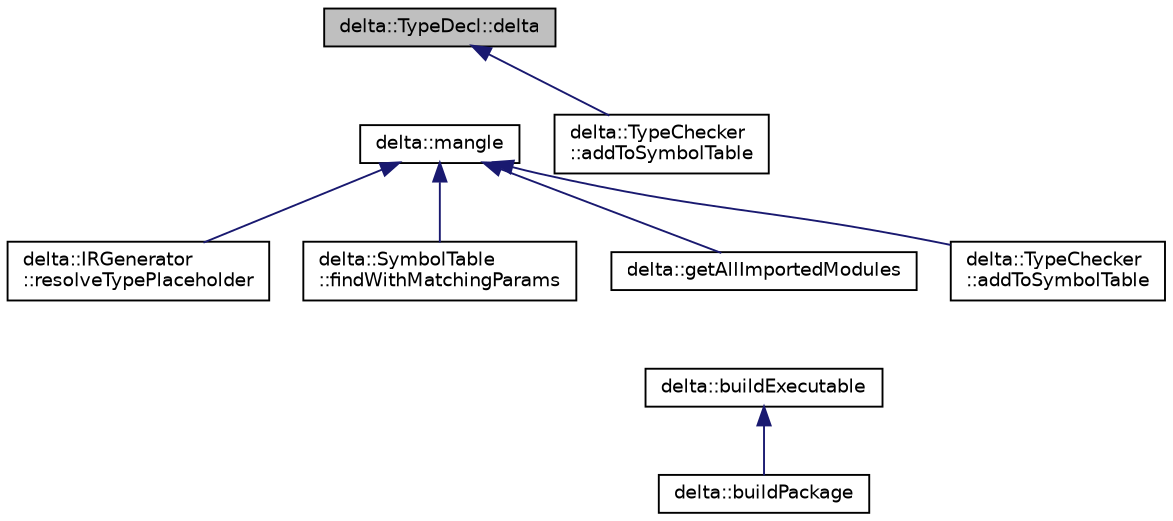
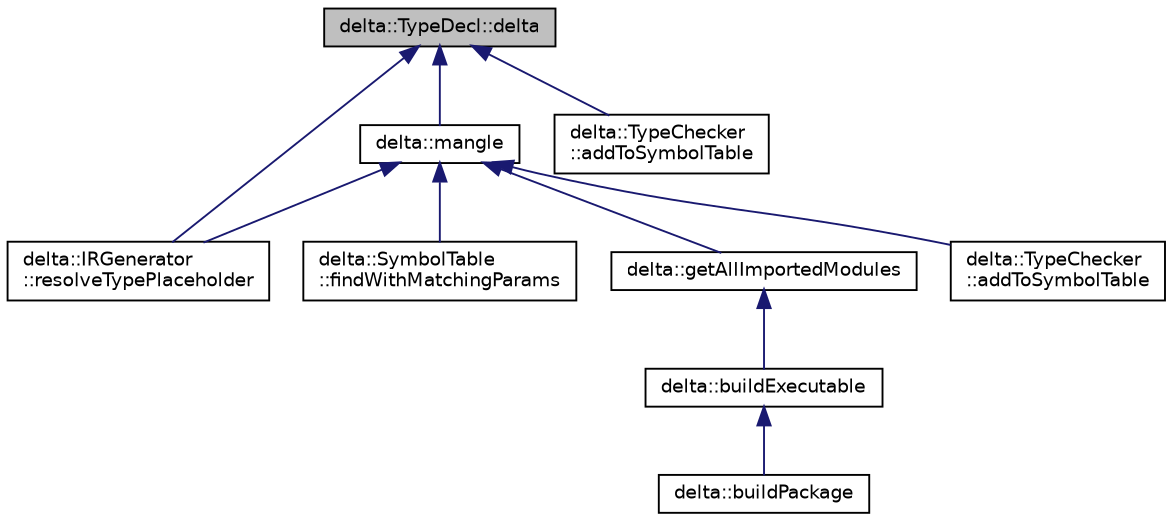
edge "delta::mangle" -> "delta::TypeDecl::delta": added
edge "delta::IRGenerator ::resolveTypePlaceholder" -> "delta::TypeDecl::delta": added
edge "delta::buildExecutable" -> "delta::getAllImportedModules": added
